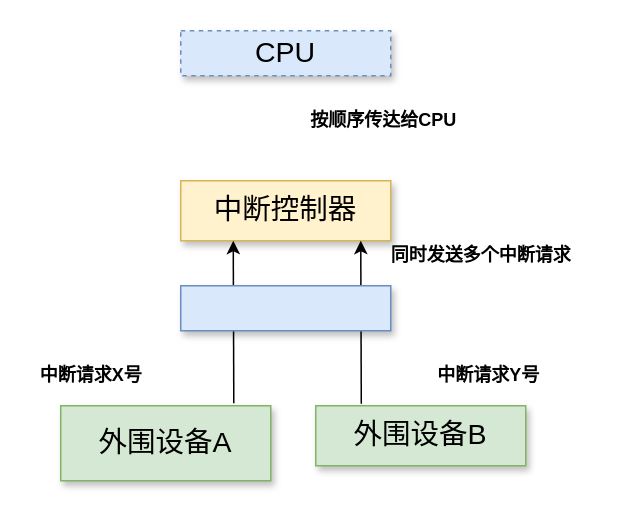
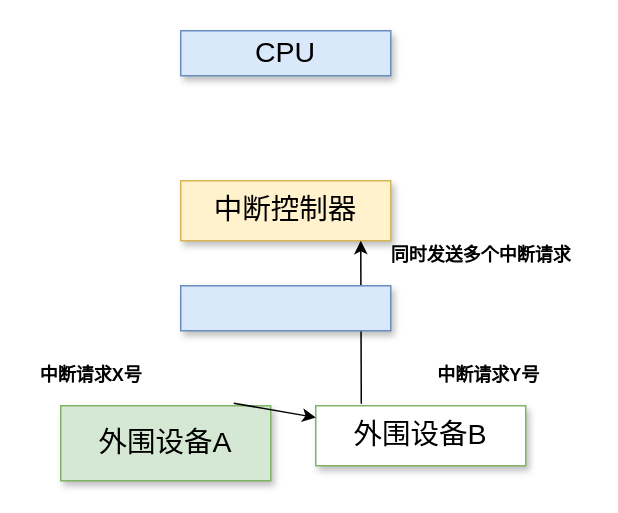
node "CPU": style dashed -> solid
node "按顺序传达给CPU": removed
edge "外围设备A" -> "中断控制器": now "外围设备A" -> "外围设备B"
node "外围设备B": fillcolor #d5e8d4 -> #ffffff
